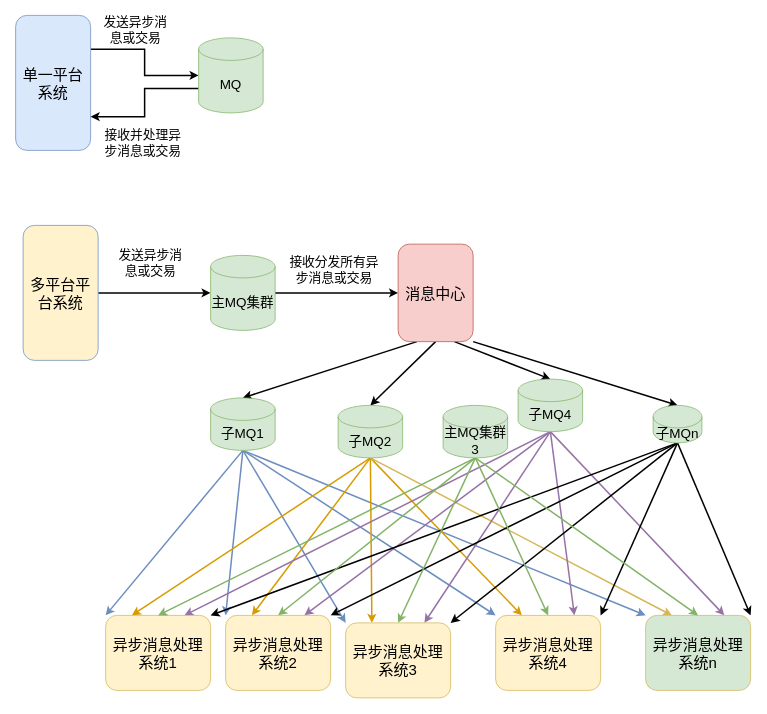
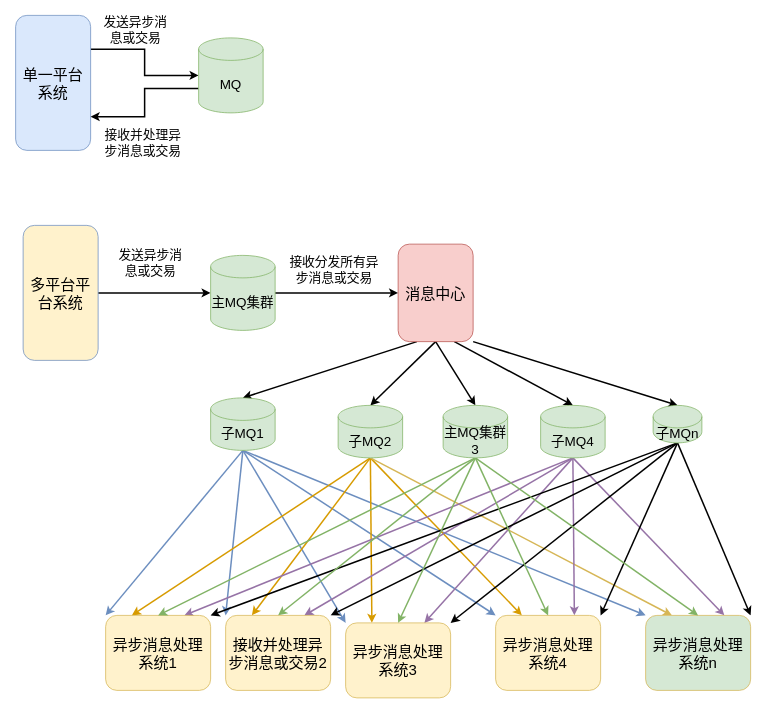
edge "消息中心" -> "主MQ集群3": added
node "子MQ4": moved (550, 405) -> (573, 432)
node "异步消息处理系统2": label "异步消息处理系统2" -> "接收并处理异步消息或交易2"
